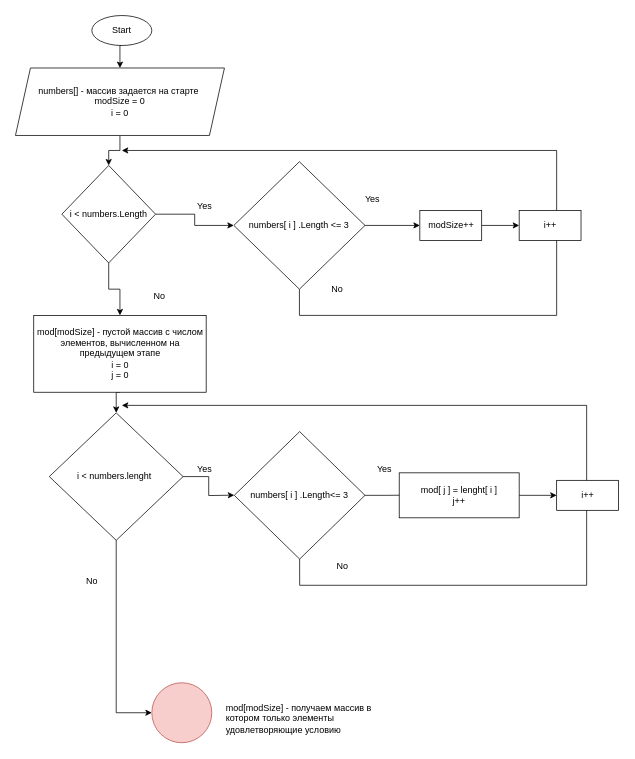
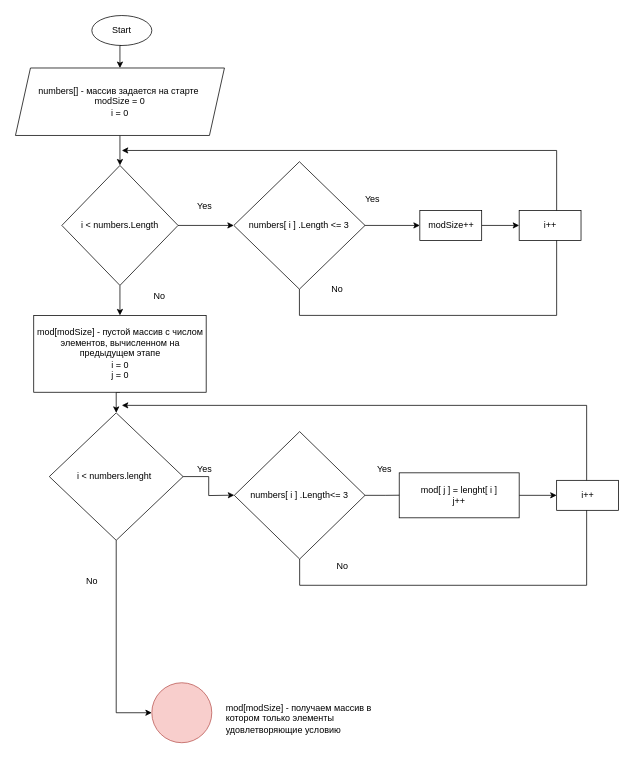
node "i < numbers.Length": size 94x98 -> 116x120
